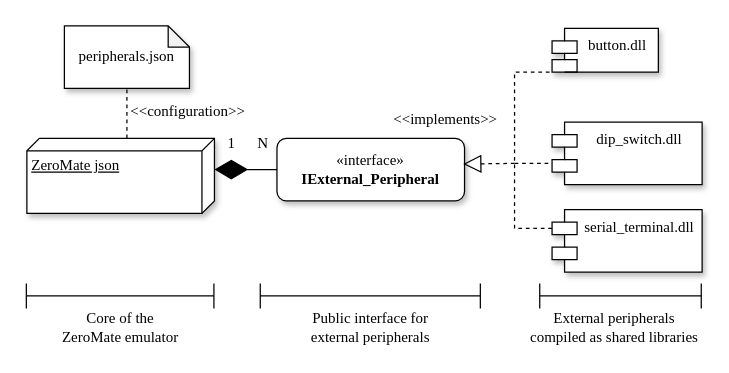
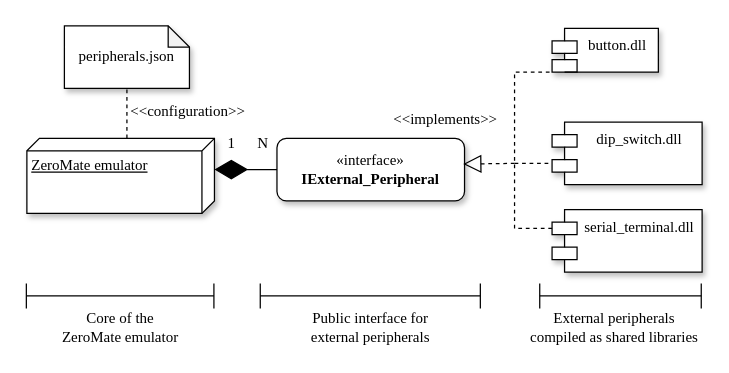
node "ZeroMate json": label "ZeroMate json" -> "ZeroMate emulator"
